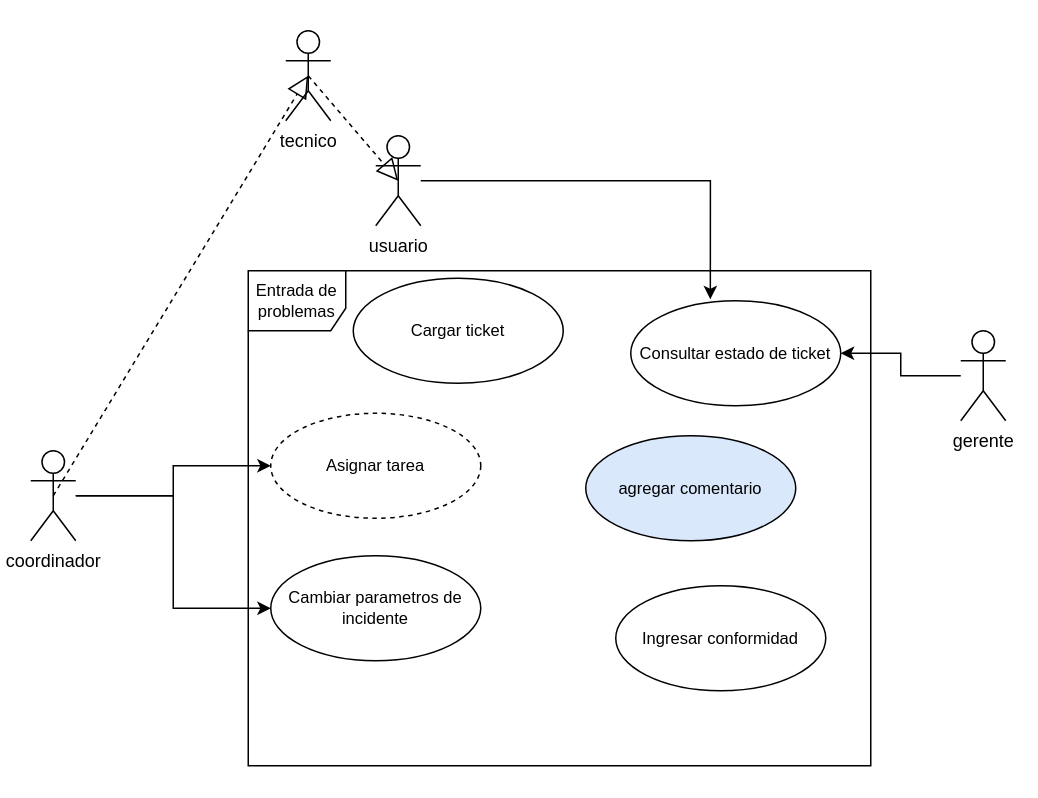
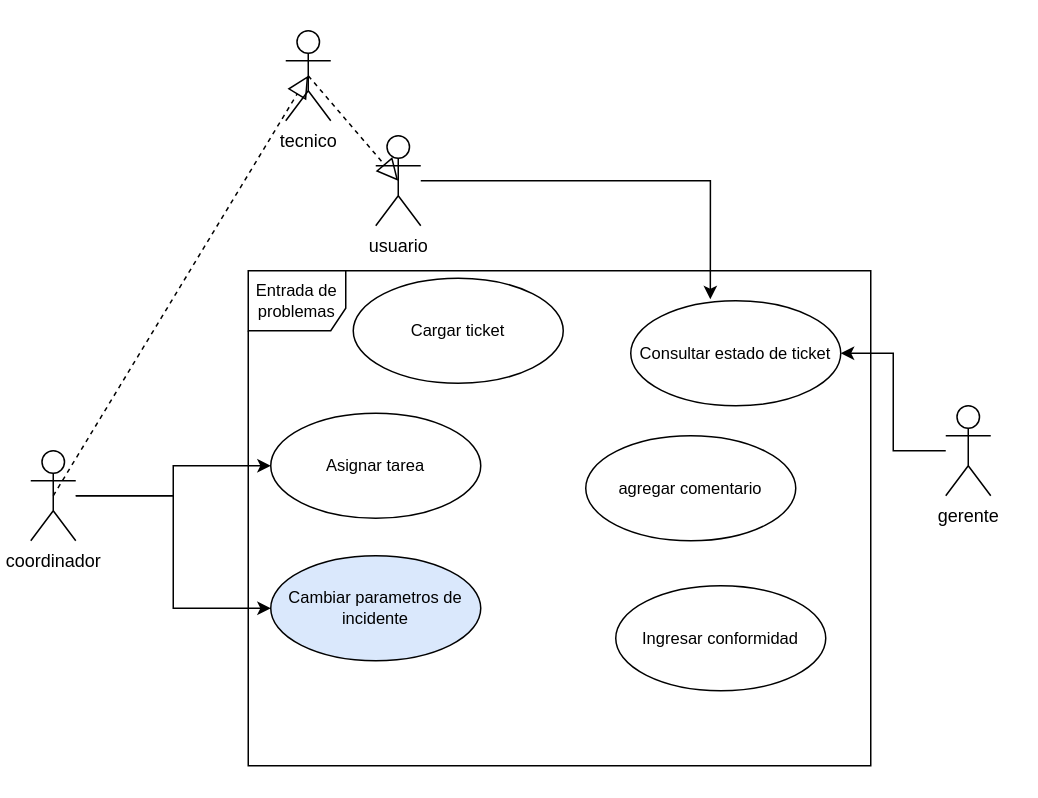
node "gerente": moved (983, 376) -> (968, 451)
node "Asignar tarea": style dashed -> solid
node "agregar comentario": fillcolor #dae8fc -> #ffffff
node "Cambiar parametros de incidente": fillcolor #ffffff -> #dae8fc
